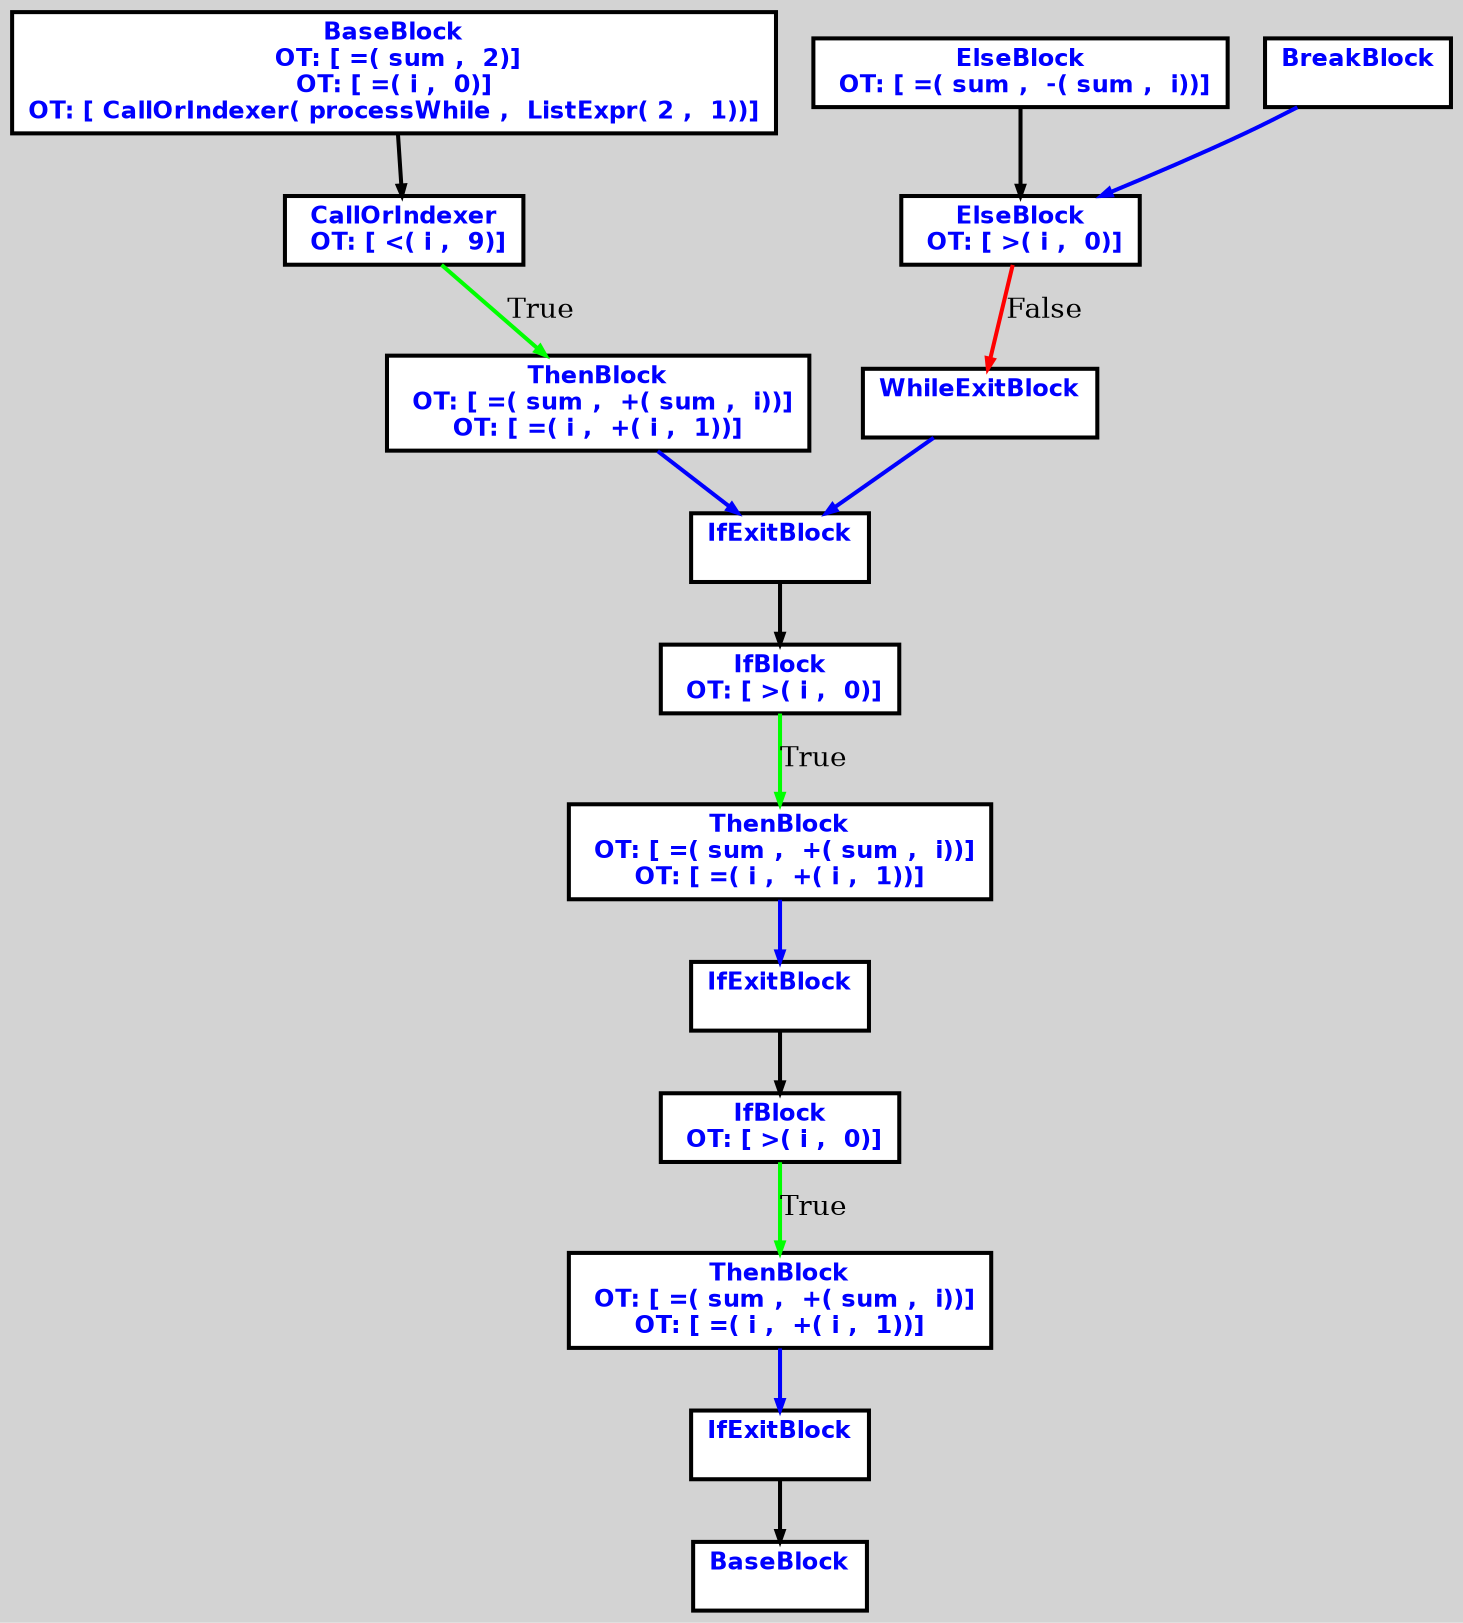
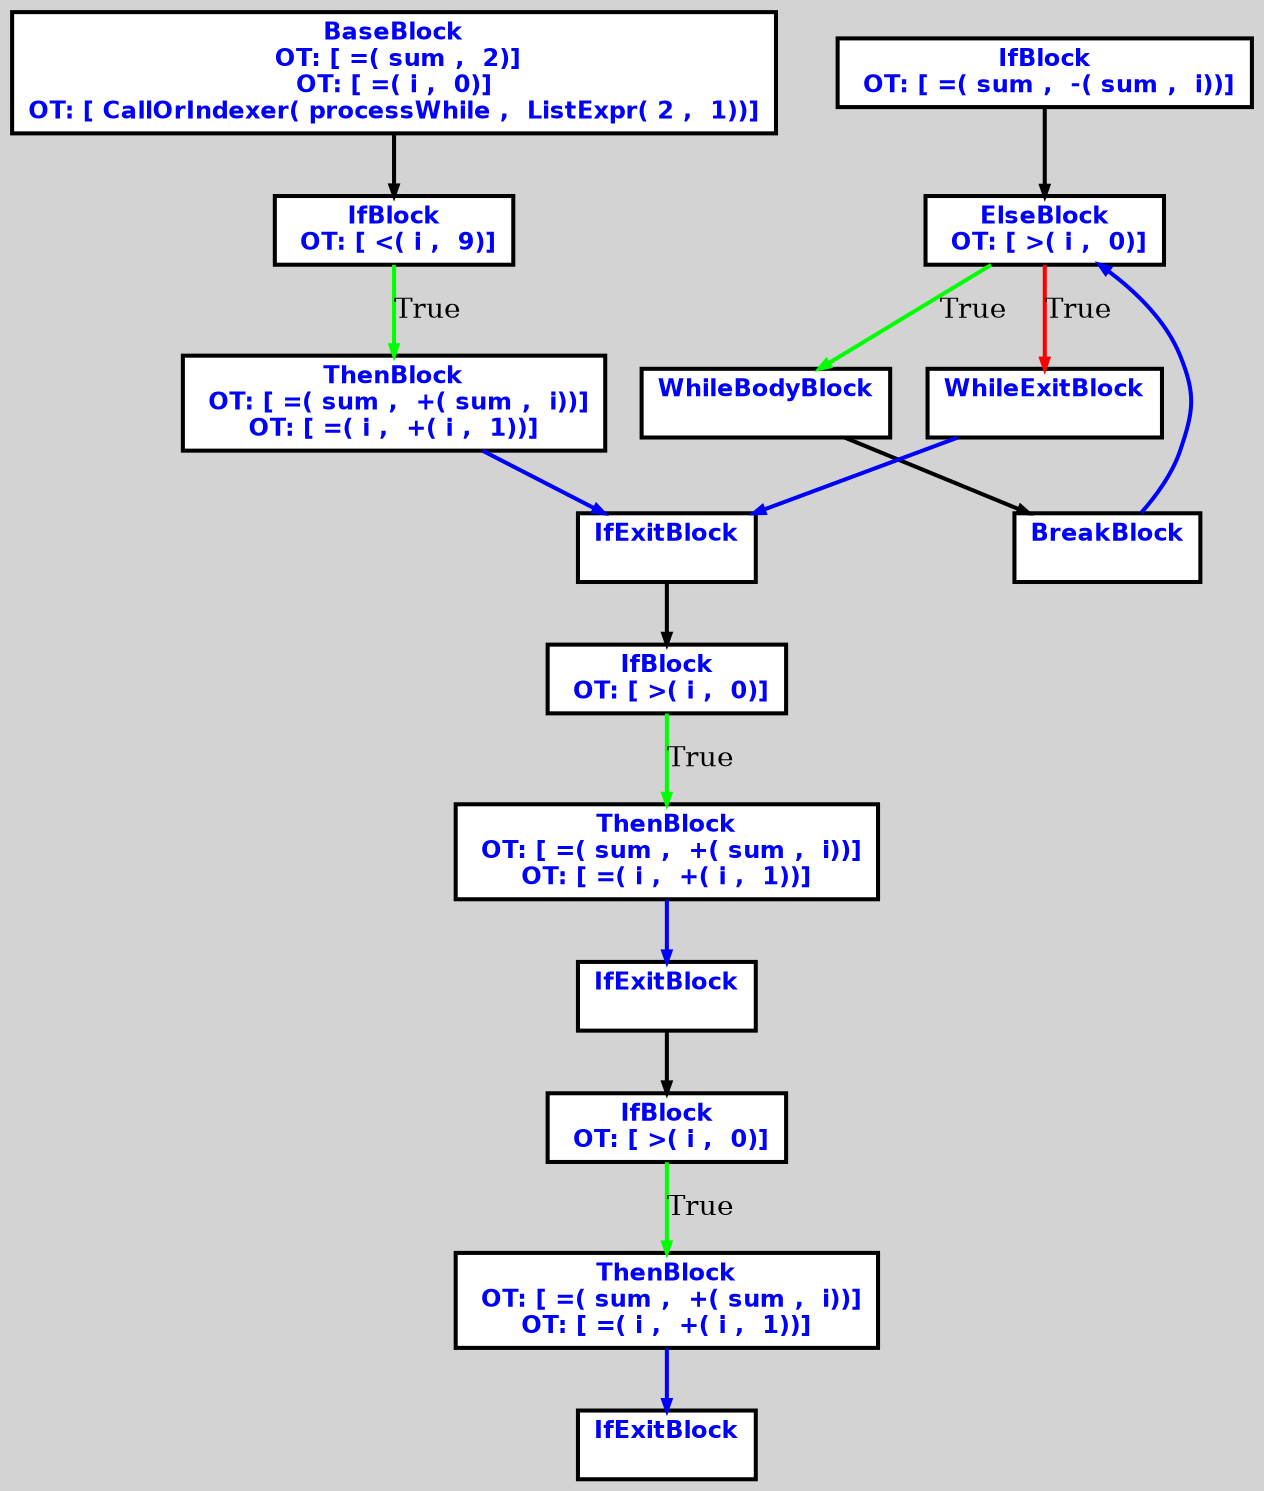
node "ElseBlock OT: [ =( sum ,  -( sum ,  i))]": label "ElseBlock OT: [ =( sum ,  -( sum ,  i))]" -> "IfBlock OT: [ =( sum ,  -( sum ,  i))]"
node "CallOrIndexer OT: [ <( i ,  9)]": label "CallOrIndexer OT: [ <( i ,  9)]" -> "IfBlock OT: [ <( i ,  9)]"
edge "ElseBlock OT: [ >( i ,  0)]" -> "WhileExitBlock": label "False" -> "True"
node "WhileBodyBlock": added
node "BaseBlock": removed
